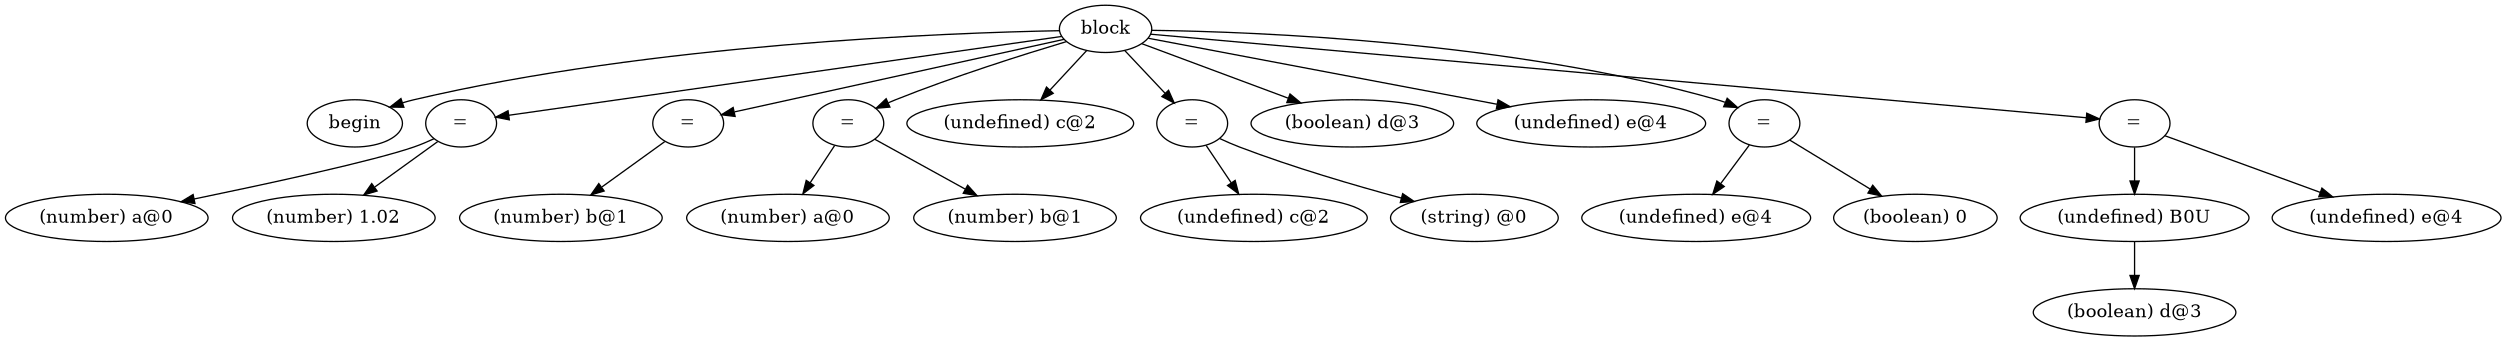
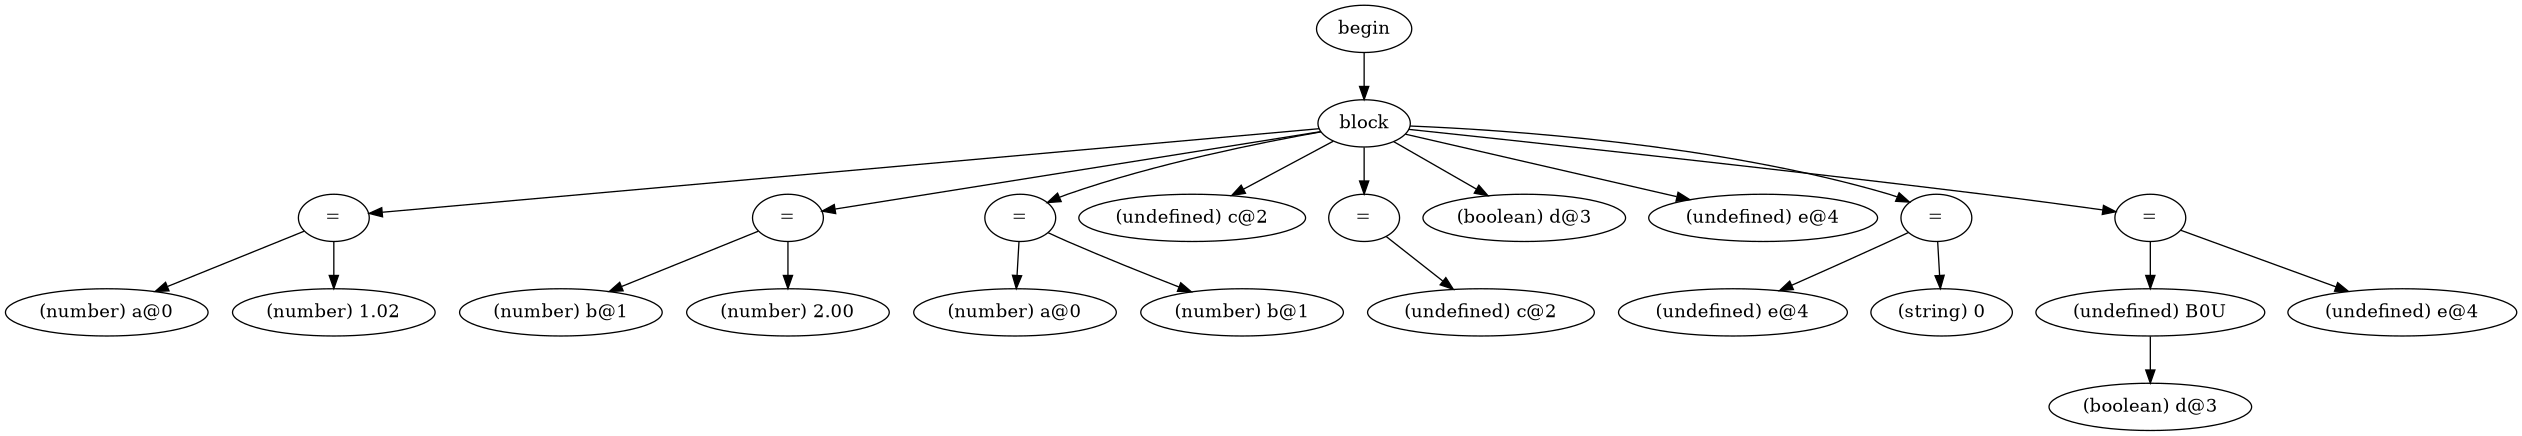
edge "block" -> "begin": reversed
node "(string) @0": removed
node "(boolean) 0": label "(boolean) 0" -> "(string) 0"
node "(number) 2.00": added
